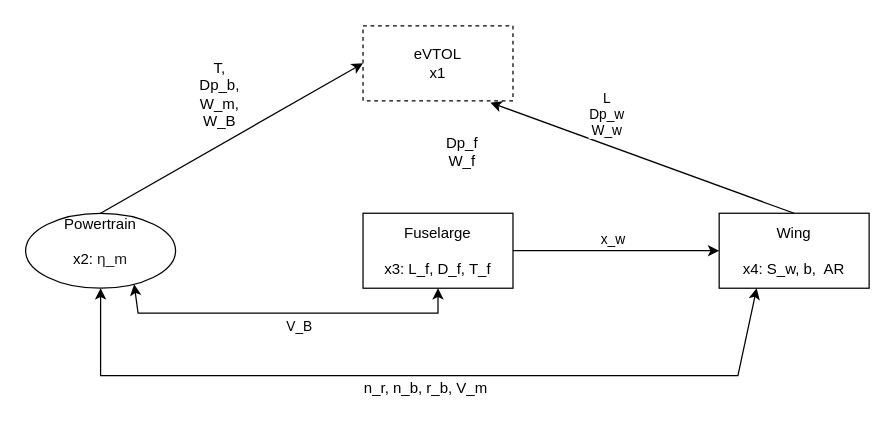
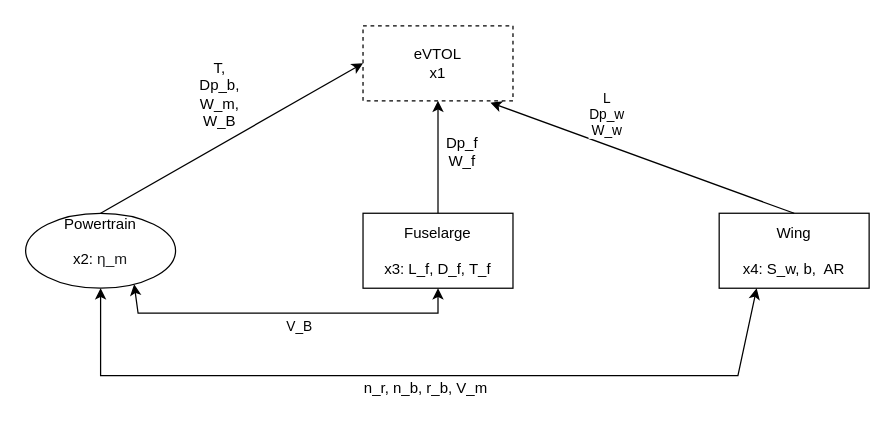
edge "Fuselarge x3: L_f, D_f, T_f" -> "eVTOL x1": added
edge "Fuselarge x3: L_f, D_f, T_f" -> "Wing x4: S_w, b, AR": removed, label "x_w"
